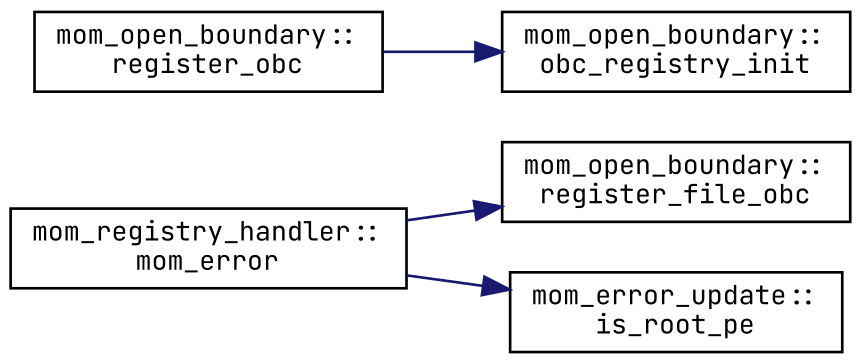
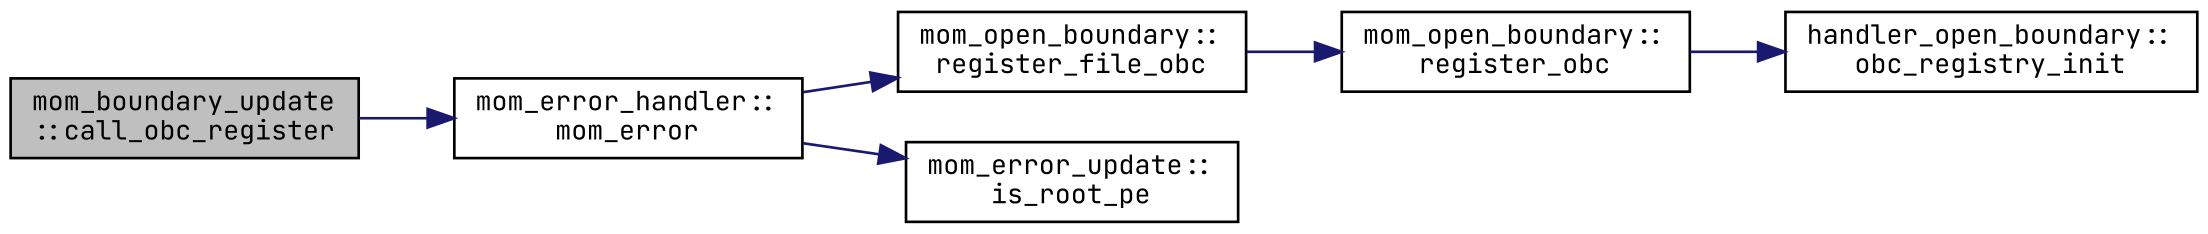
node "mom_open_boundary:: obc_registry_init": label "mom_open_boundary:: obc_registry_init" -> "handler_open_boundary:: obc_registry_init"
edge "mom_open_boundary:: register_file_obc" -> "mom_open_boundary:: register_obc": added
node "mom_boundary_update ::call_obc_register": added
node "mom_registry_handler:: mom_error": label "mom_registry_handler:: mom_error" -> "mom_error_handler:: mom_error"
